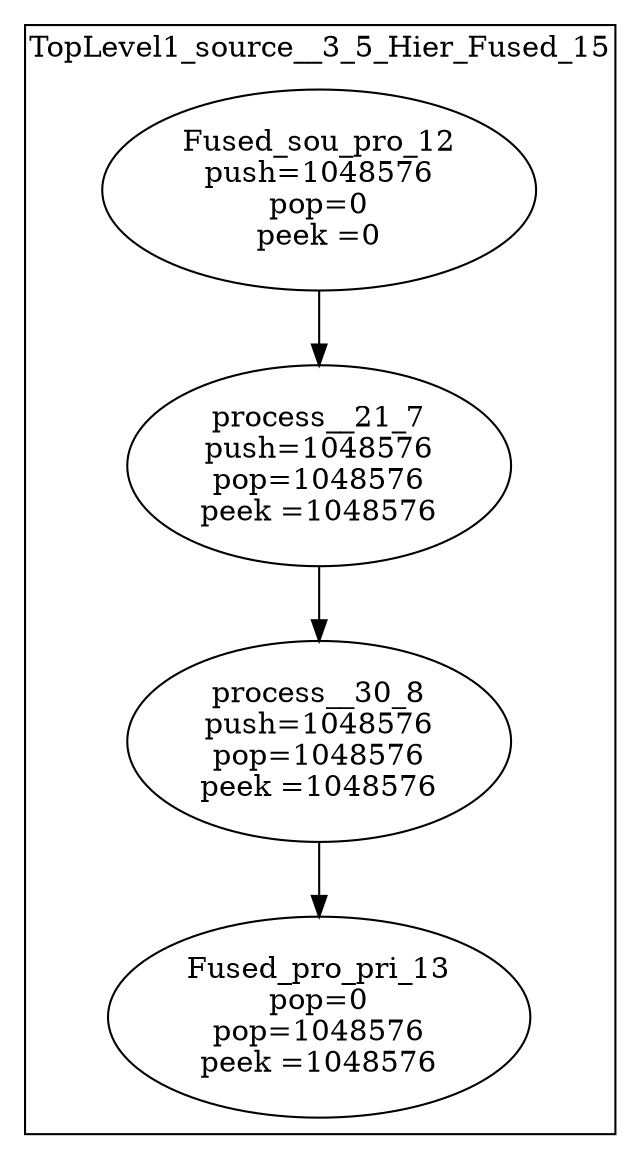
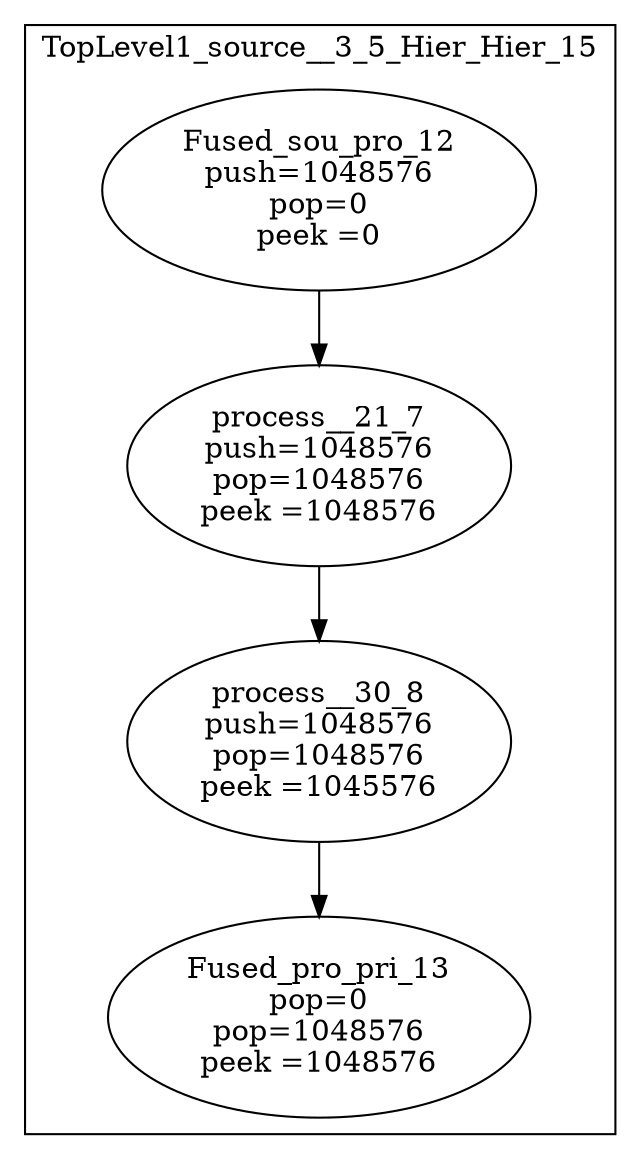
cluster "TopLevel1_source__3_5_Hier_Fused_15": label "TopLevel1_source__3_5_Hier_Fused_15" -> "TopLevel1_source__3_5_Hier_Hier_15"
node "process__30_8 push=1048576 pop=1048576 peek =1048576": label "process__30_8 push=1048576 pop=1048576 peek =1048576" -> "process__30_8 push=1048576 pop=1048576 peek =1045576"
